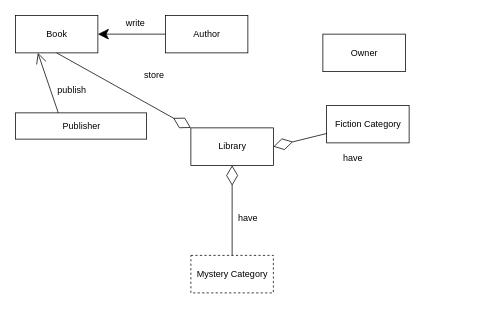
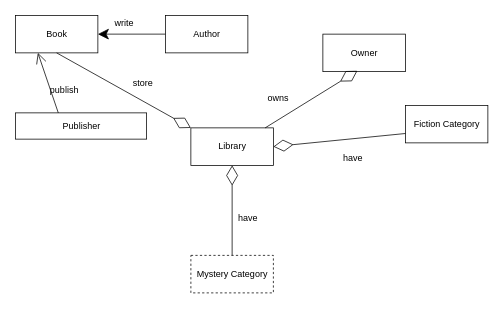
node "write": moved (135, 23) -> (124, 23)
node "store": moved (154, 75) -> (143, 83)
node "publish": moved (72, 90) -> (64, 90)
node "owns": added
edge "Library" -> "Owner": added
node "Fiction Category": moved (368, 124) -> (447, 124)
